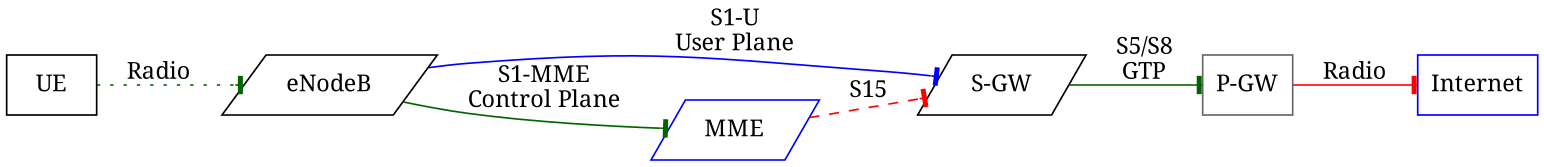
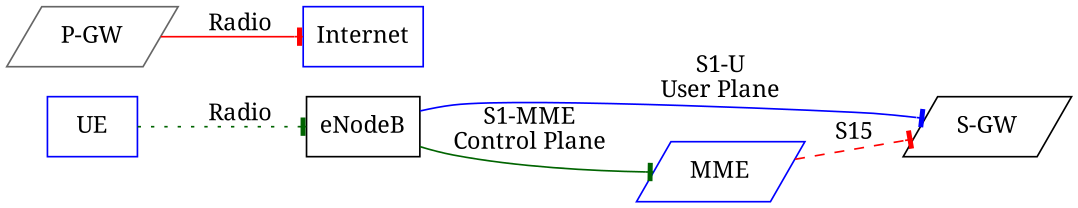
node "UE": color black -> blue
node "eNodeB": shape parallelogram -> box
edge "S-GW" -> "P-GW": removed, label "S5/S8 GTP"
node "P-GW": shape box -> parallelogram
